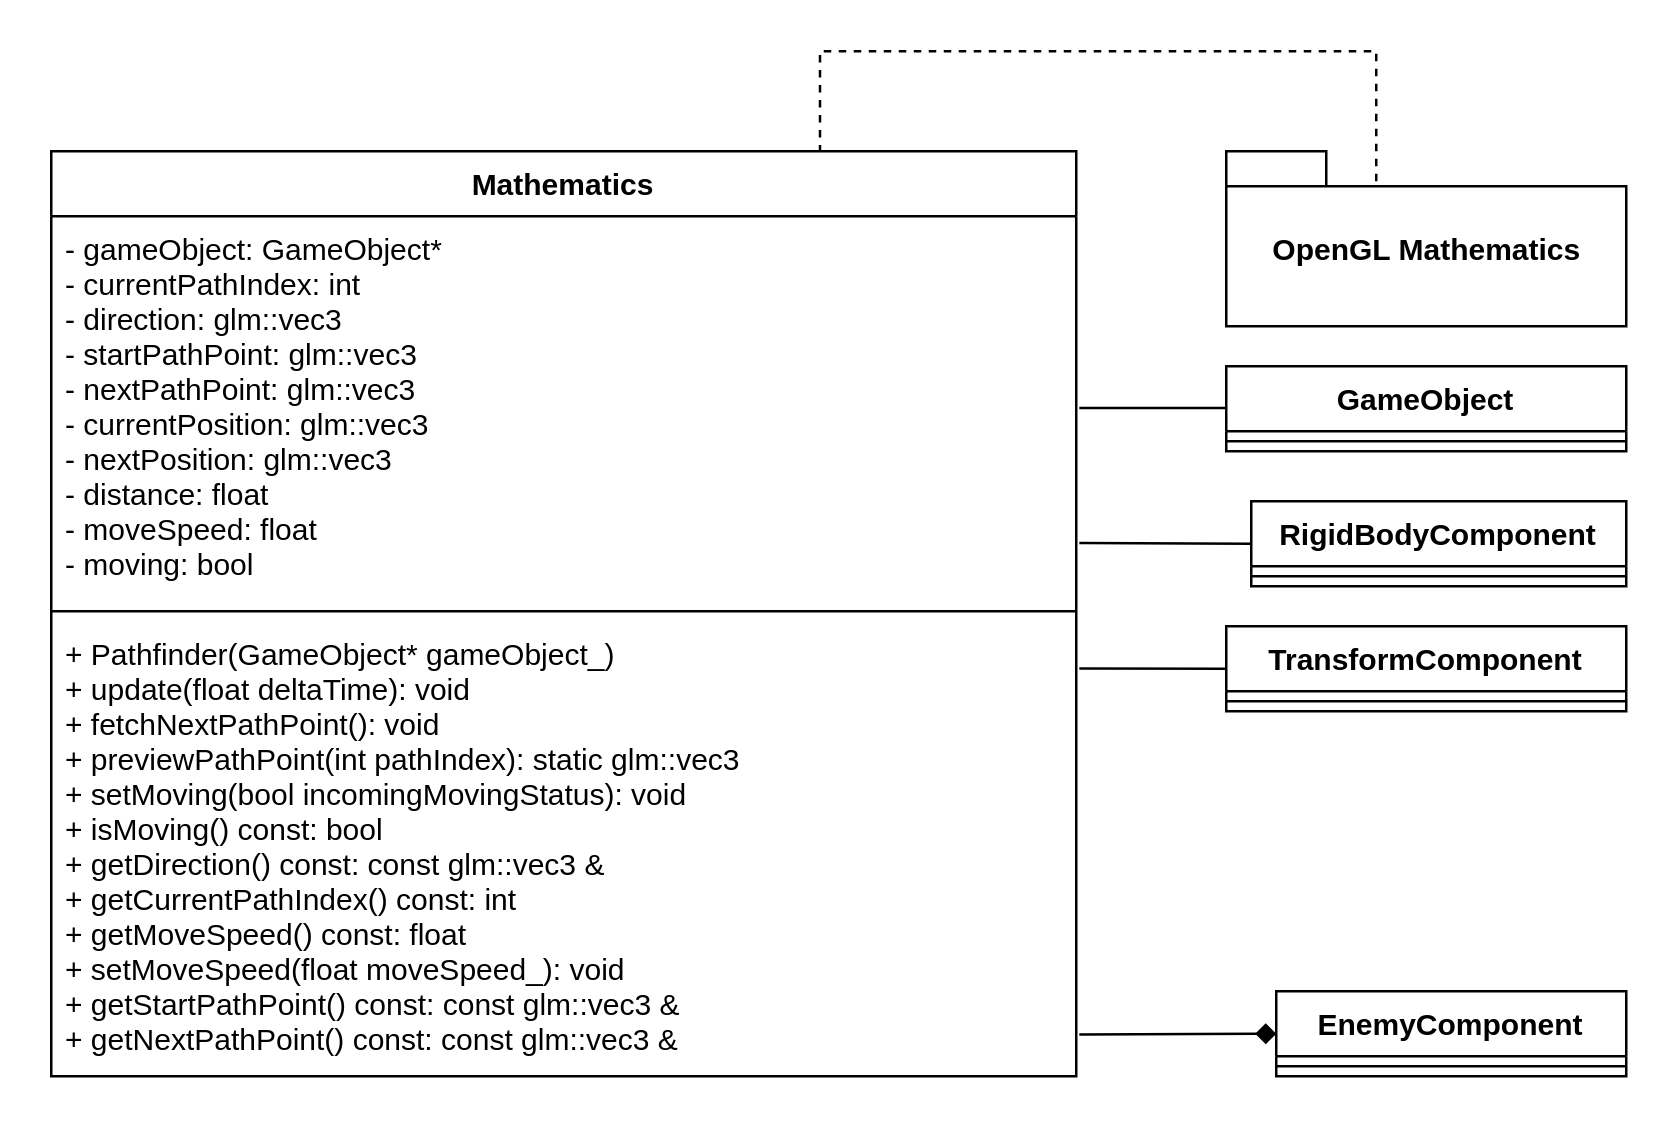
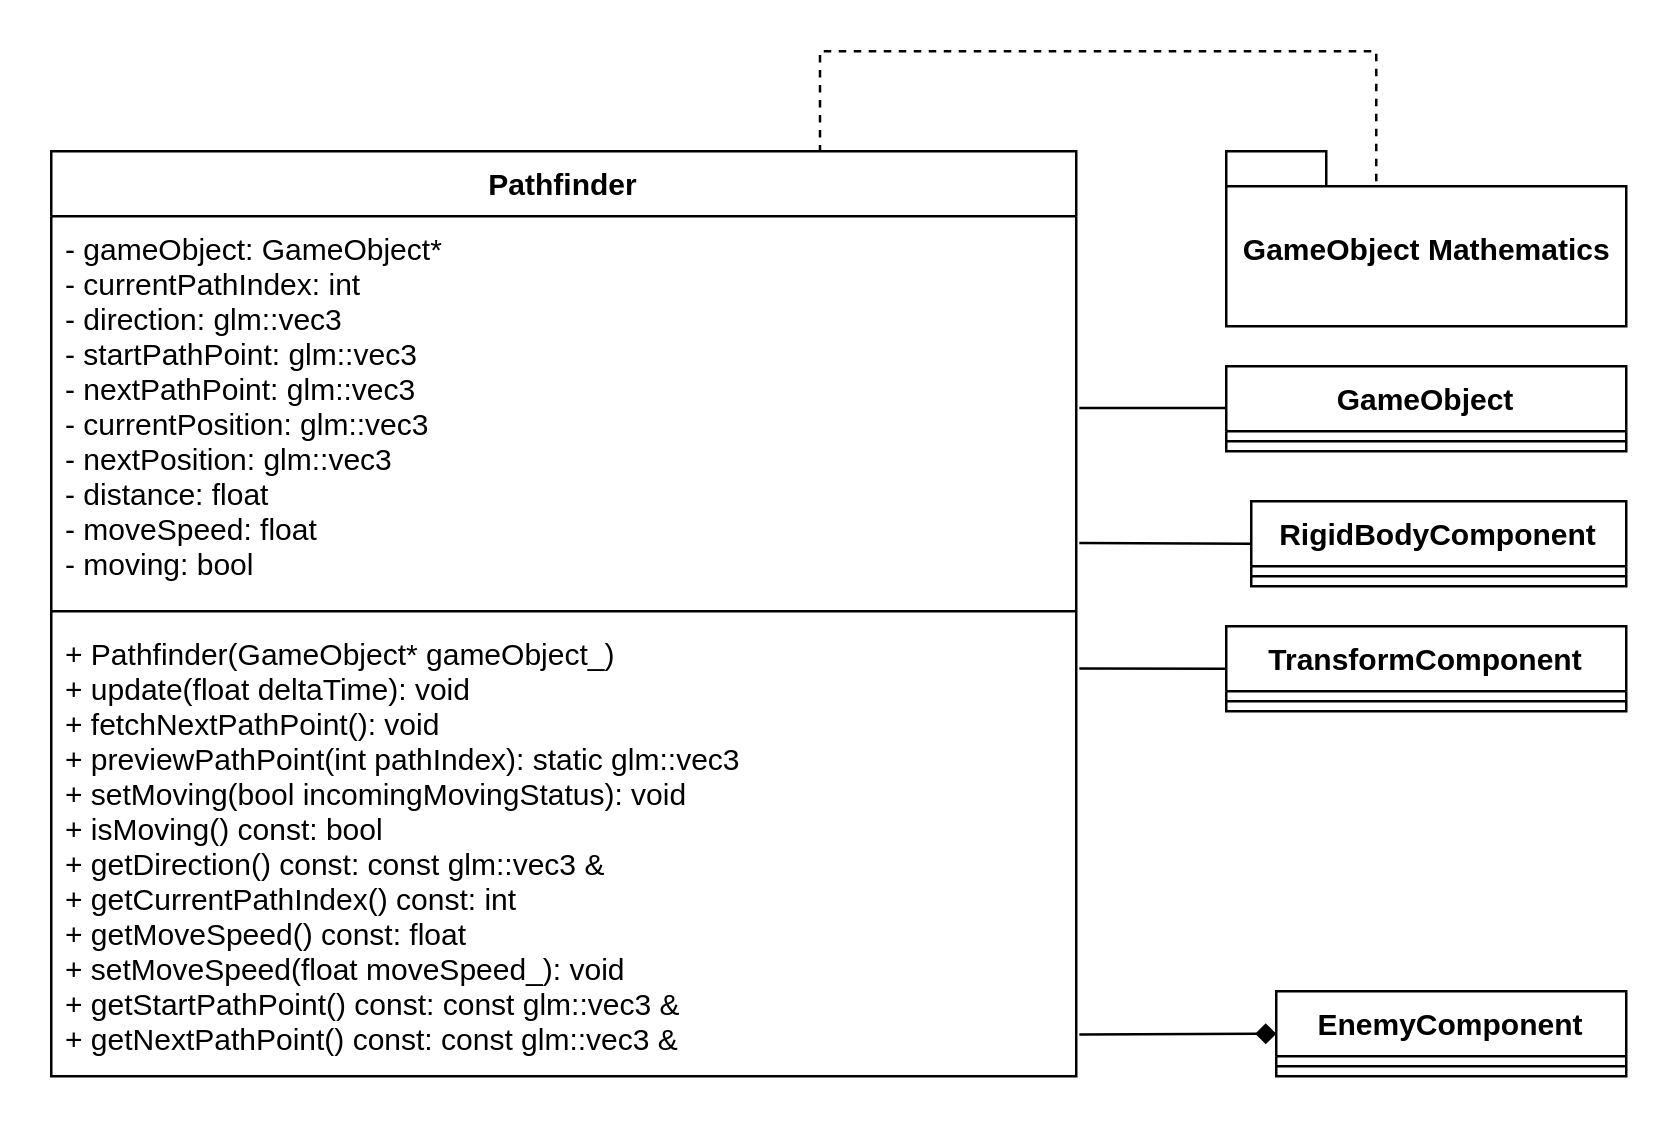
node "Mathematics": label "Mathematics" -> "Pathfinder"
node "OpenGL Mathematics": label "OpenGL Mathematics" -> "GameObject Mathematics"
